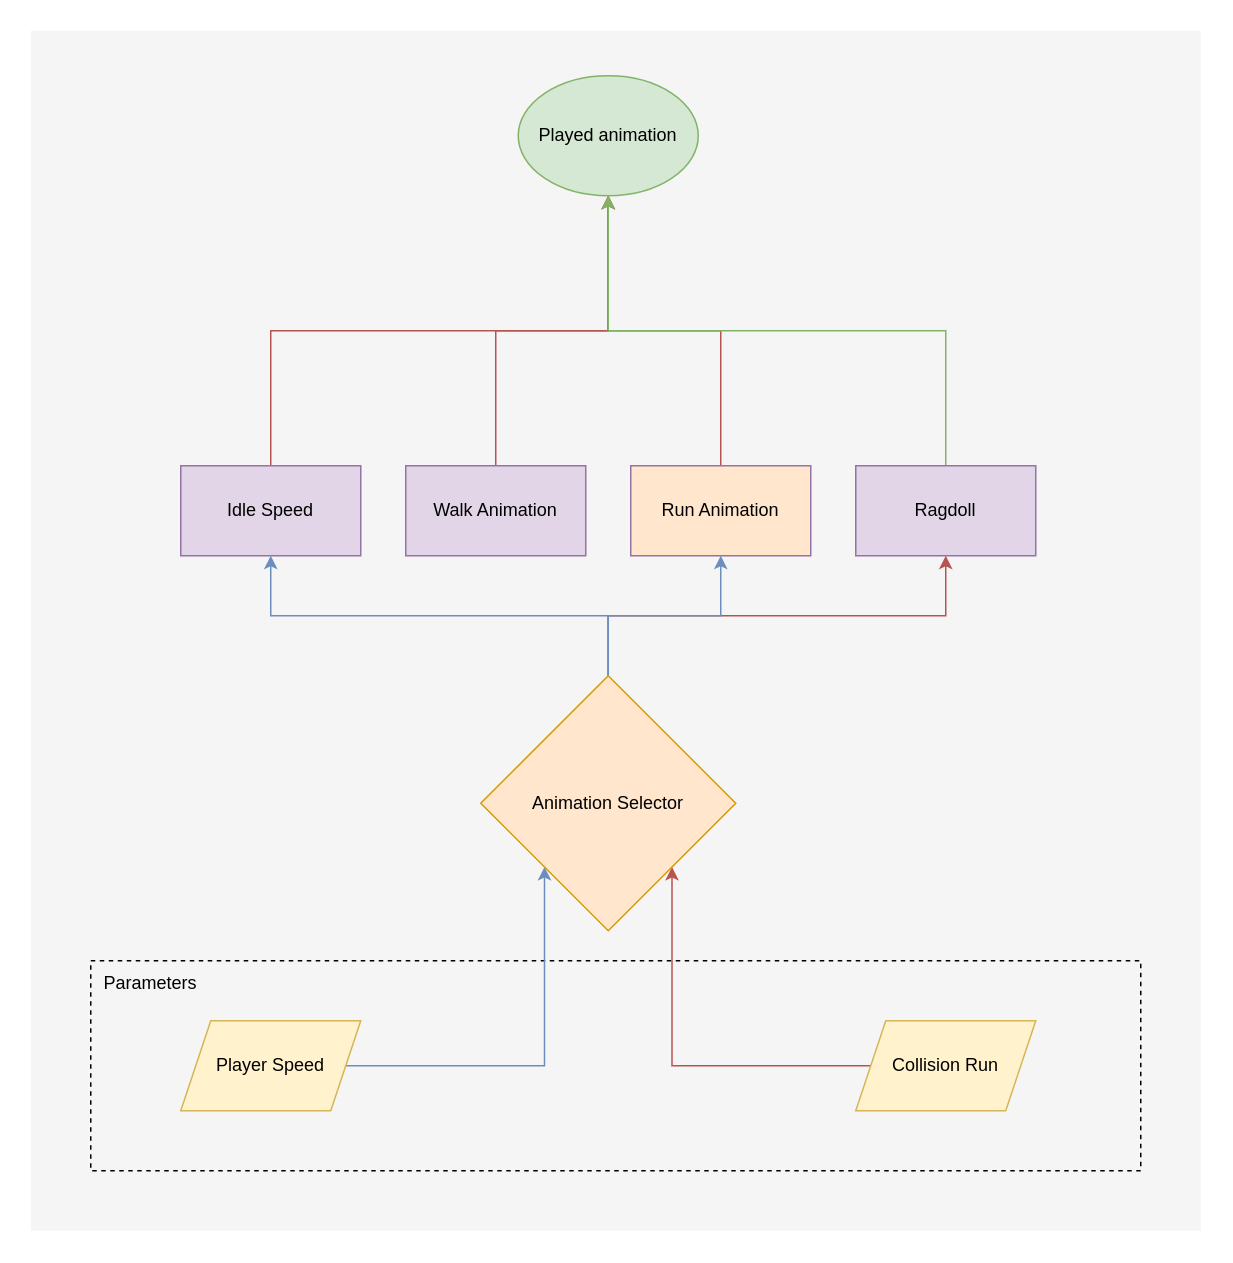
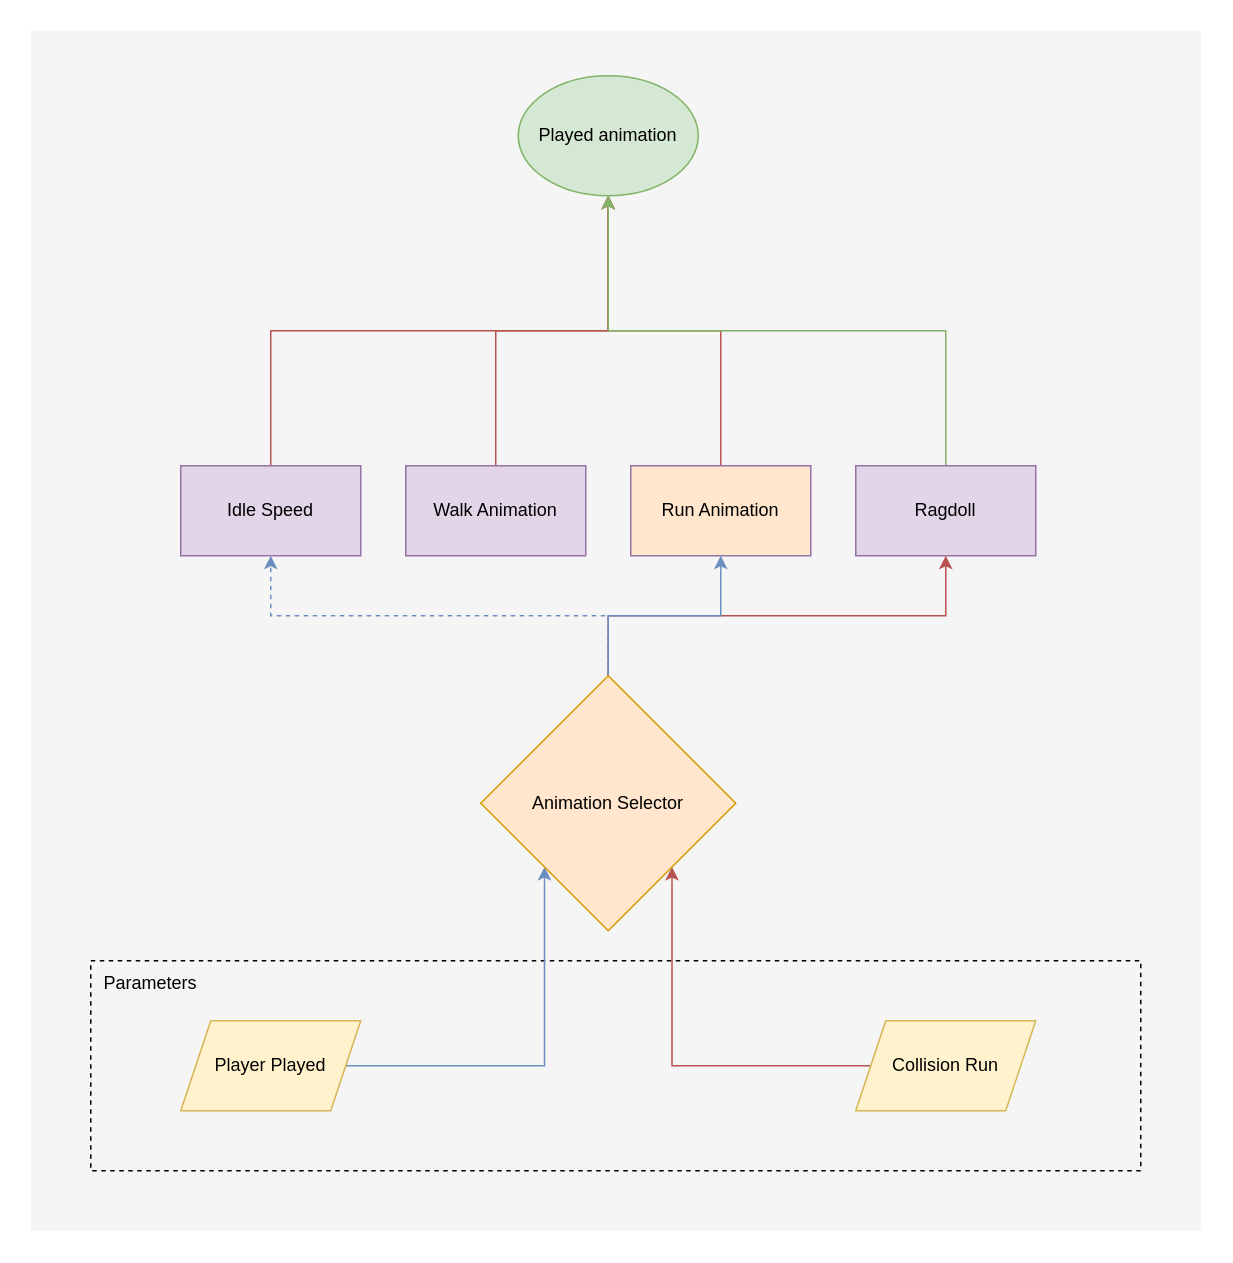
edge "Animation Selector" -> "Idle Speed": style solid -> dashed
node "Player Speed": label "Player Speed" -> "Player Played"
